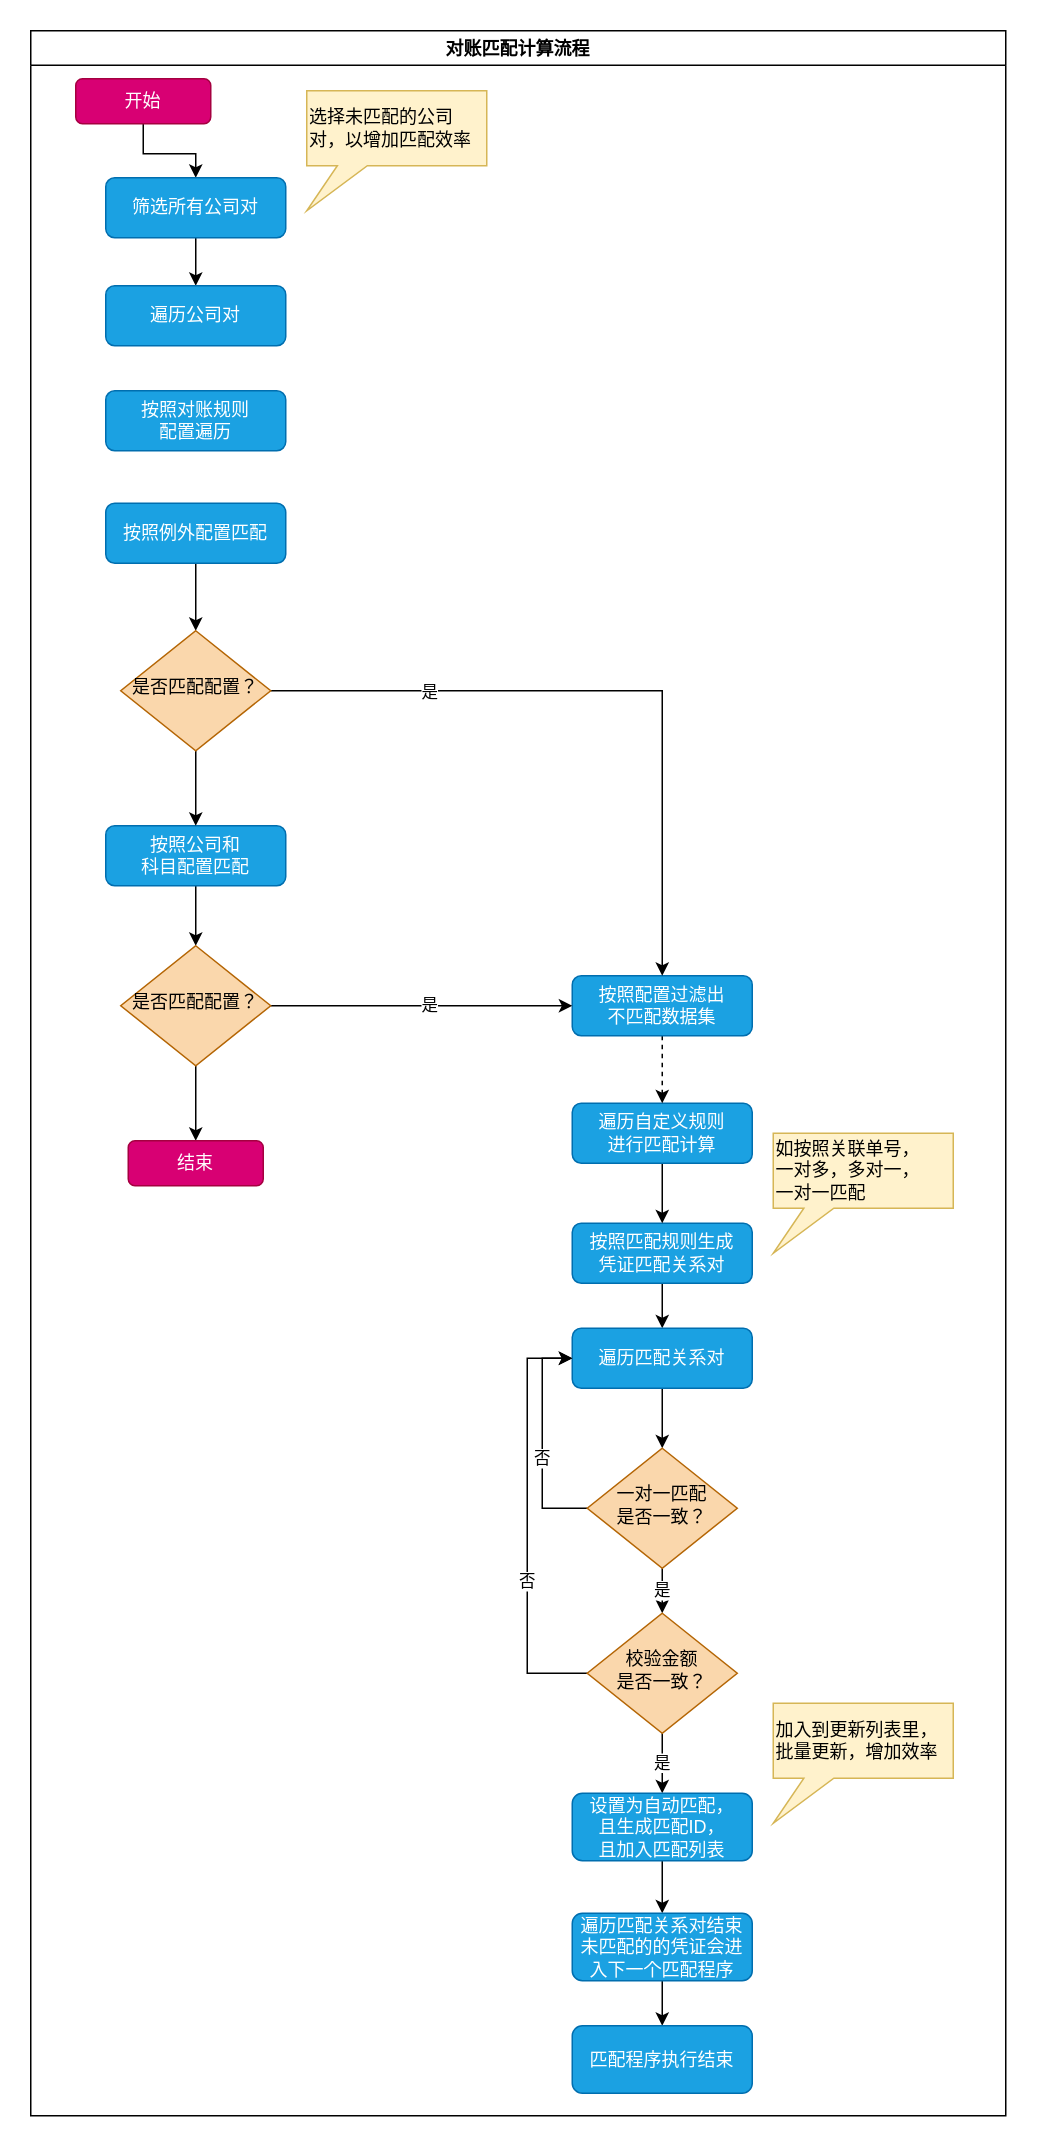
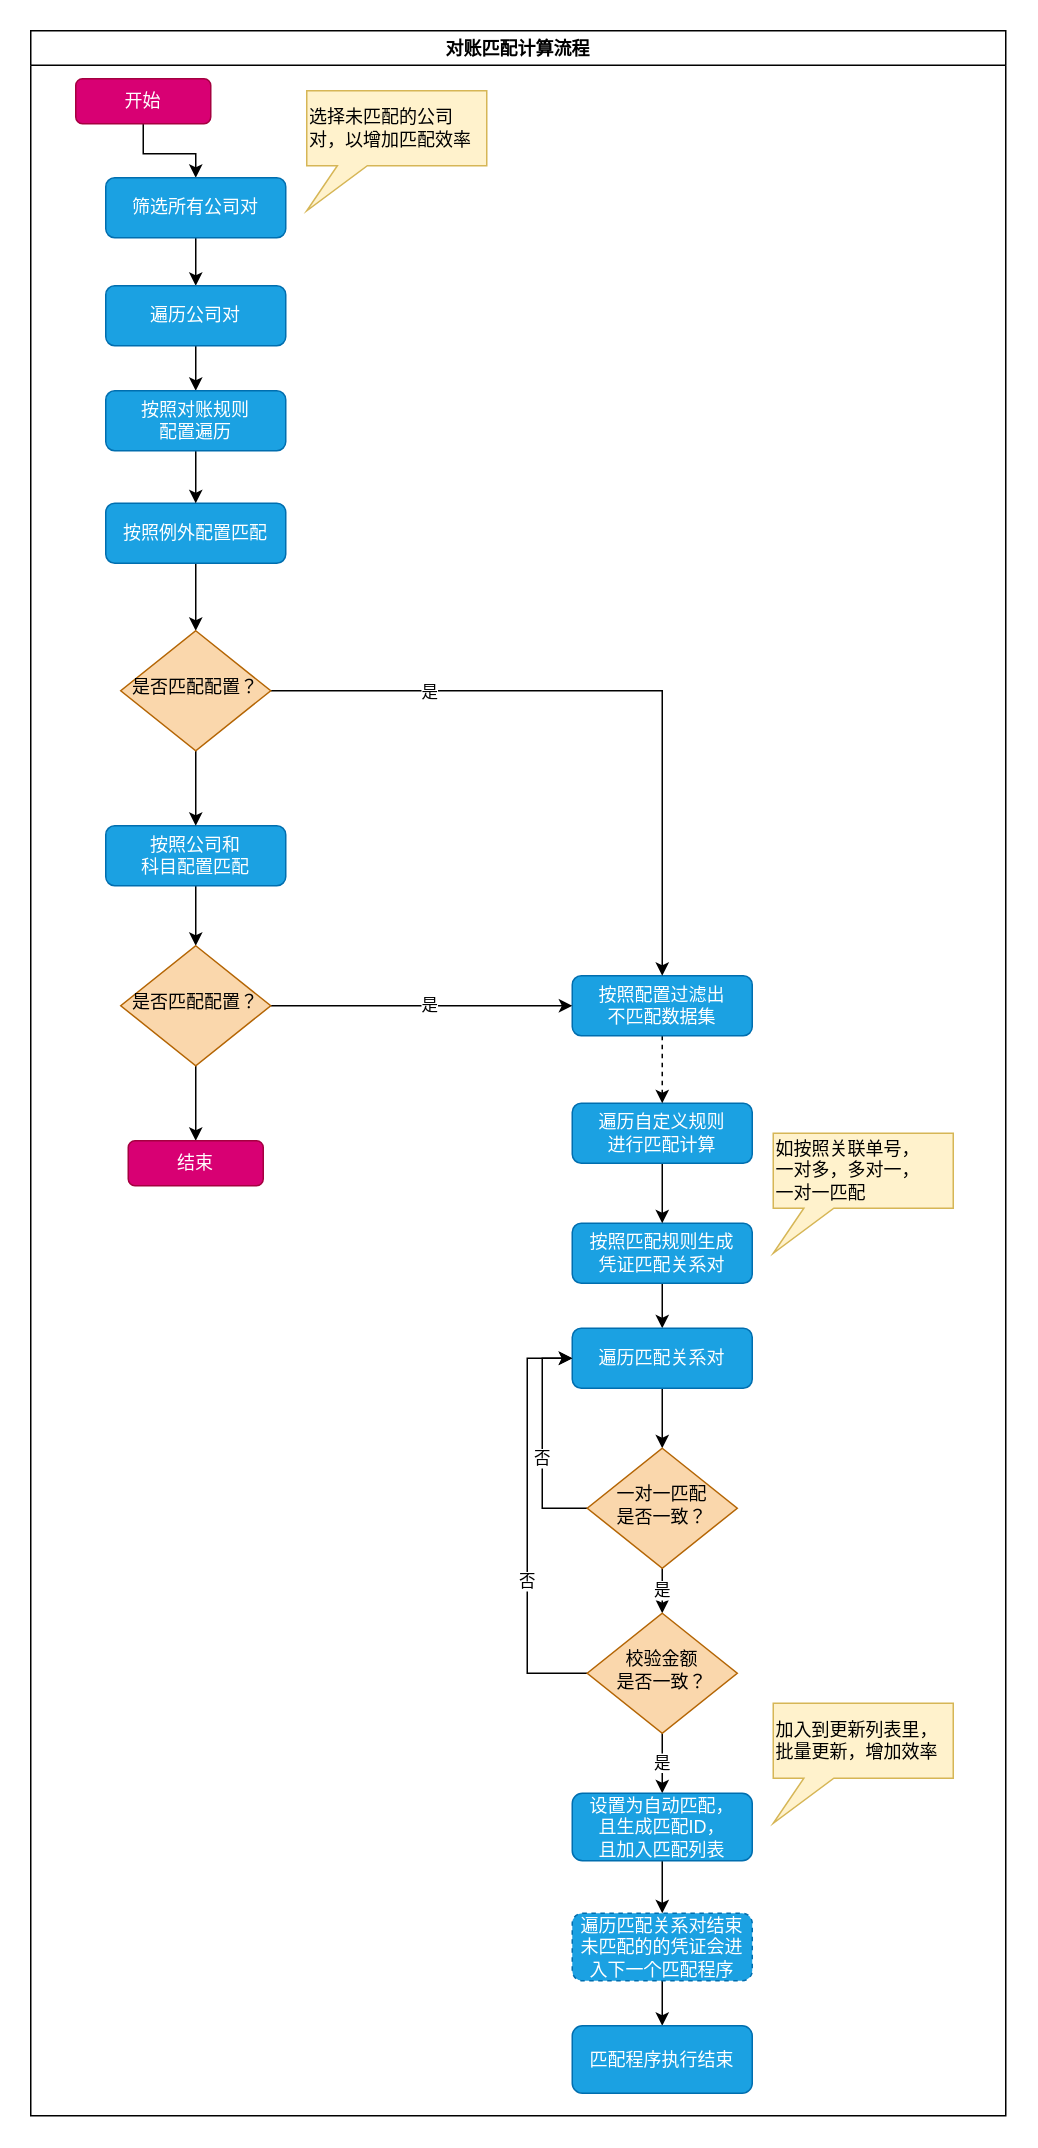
edge "遍历公司对" -> "按照对账规则 配置遍历": added
edge "按照对账规则 配置遍历" -> "按照例外配置匹配": added
node "遍历匹配关系对结束 未匹配的的凭证会进入下一个匹配程序": style solid -> dashed
